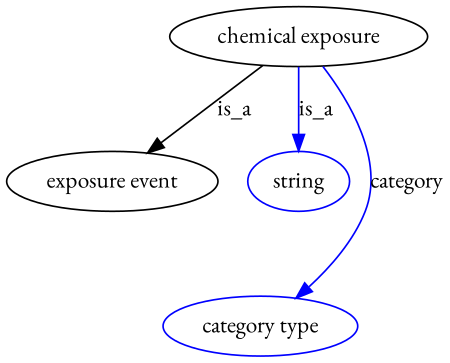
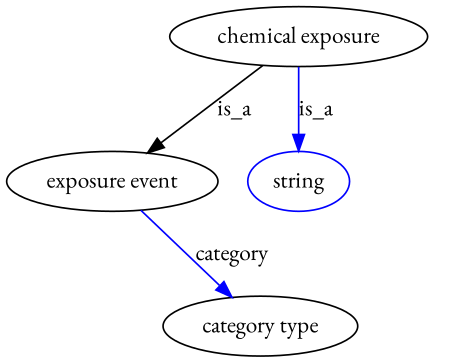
edge "chemical exposure" -> "category type": now "exposure event" -> "category type"
node "category type": color blue -> black
